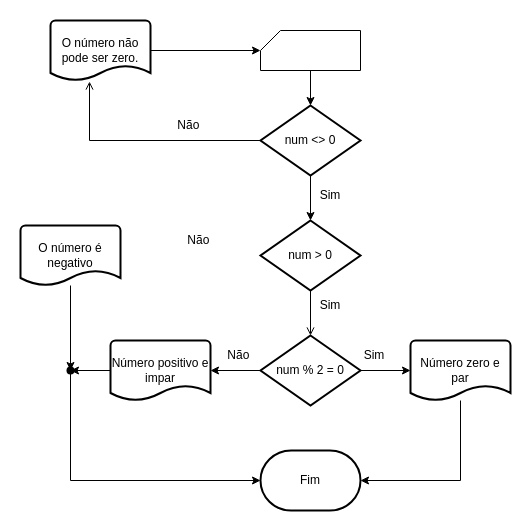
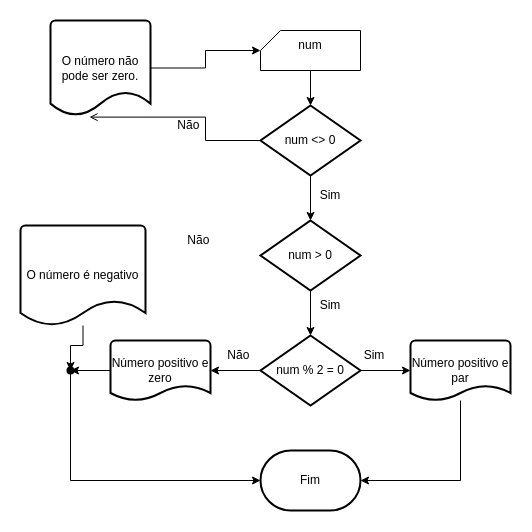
node "num": added
node "O número não pode ser zero.": size 100x60 -> 100x95
node "O número é negativo": size 100x60 -> 125x100
edge "num > 0" -> "num % 2 = 0": arrowhead open -> classic
node "Número positivo e impar": label "Número positivo e impar" -> "Número positivo e zero"
node "Número zero e par": label "Número zero e par" -> "Número positivo e par"
